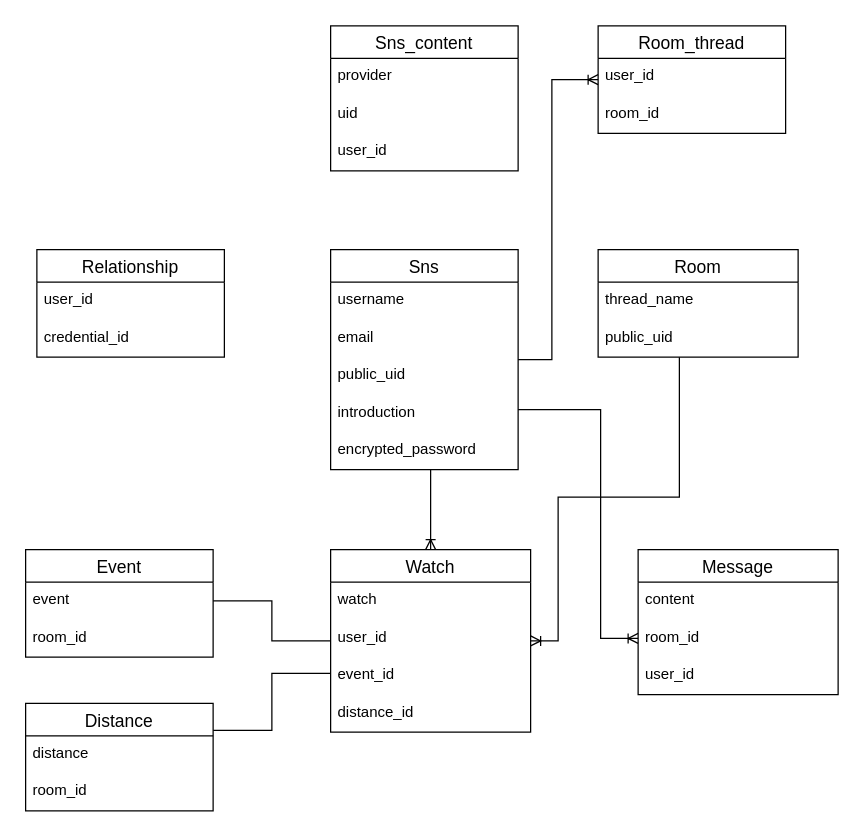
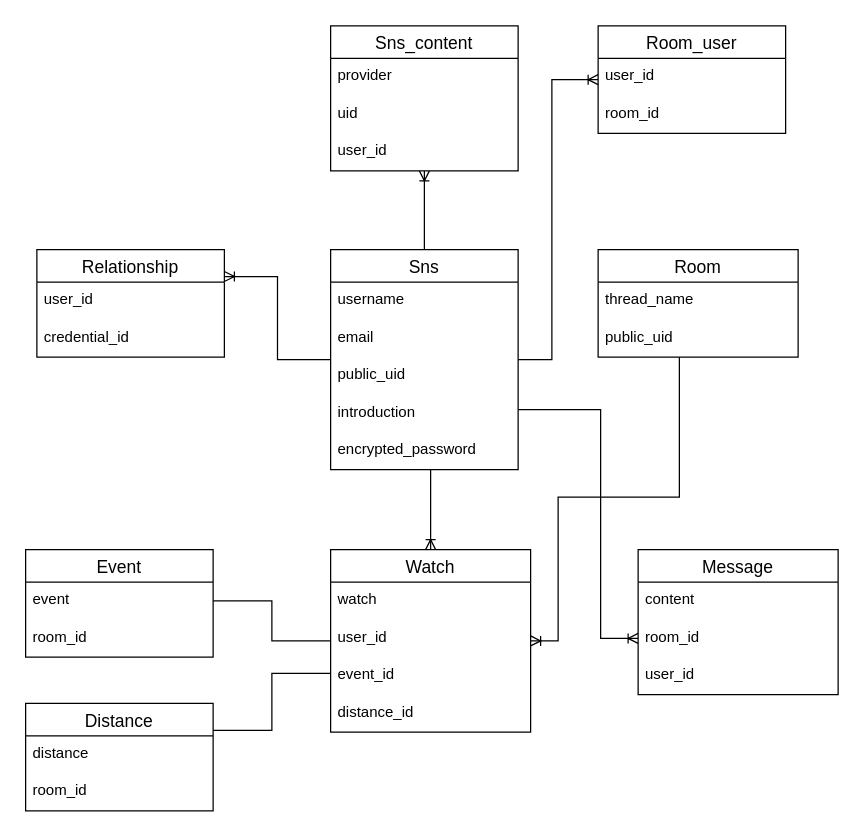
node "Room_thread": label "Room_thread" -> "Room_user"
edge "Sns" -> "Sns_content": added
edge "Sns" -> "Relationship": added
